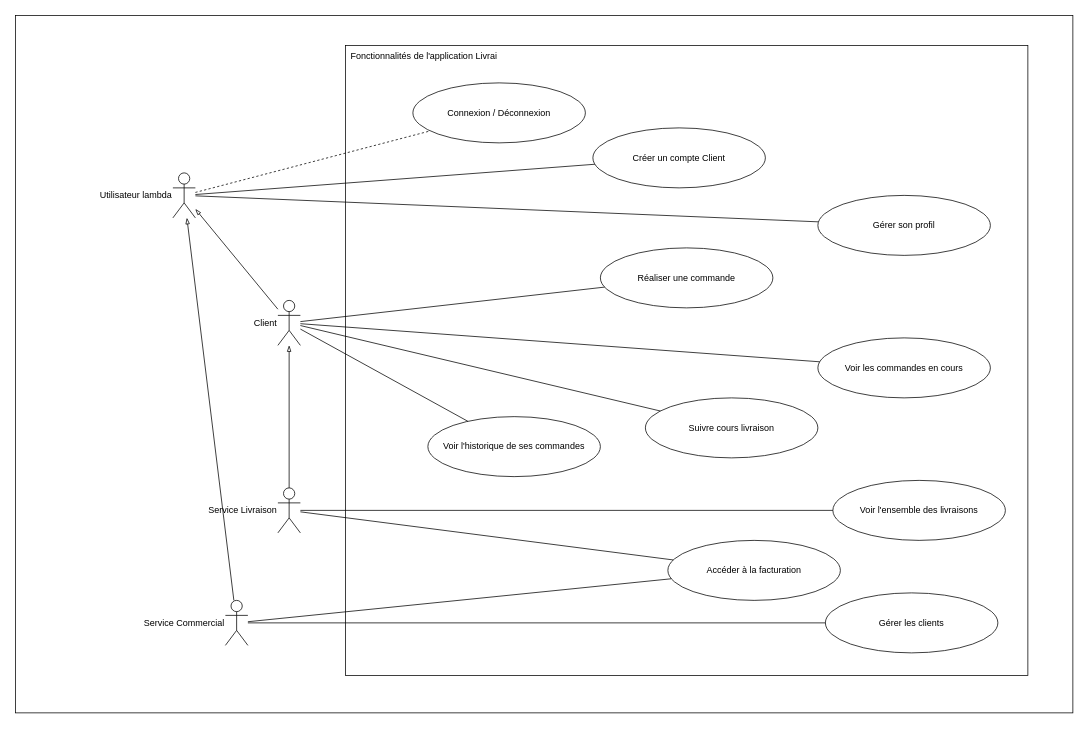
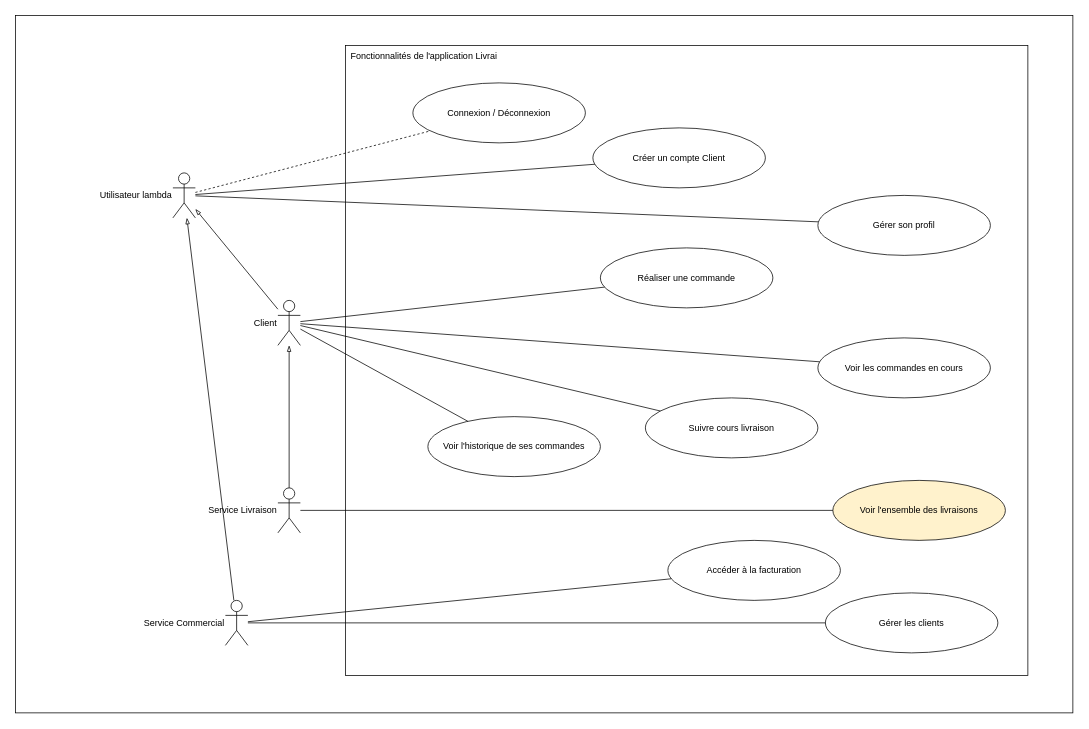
node "Voir l'ensemble des livraisons": fillcolor #ffffff -> #fff2cc
edge "Service Livraison" -- "Accéder à la facturation": removed
